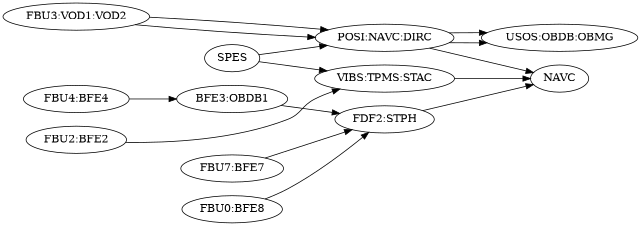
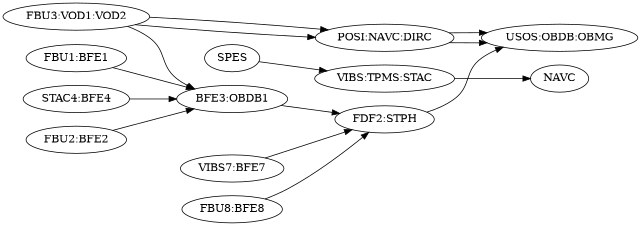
edge "SPES" -> "POSI:NAVC:DIRC": removed
edge "FBU3:VOD1:VOD2" -> "BFE3:OBDB1": added
node "FBU1:BFE1": added
edge "POSI:NAVC:DIRC" -> "NAVC": removed
edge "FDF2:STPH" -> "NAVC": now "FDF2:STPH" -> "USOS:OBDB:OBMG"
node "FBU4:BFE4": label "FBU4:BFE4" -> "STAC4:BFE4"
edge "FBU2:BFE2" -> "VIBS:TPMS:STAC": now "FBU2:BFE2" -> "BFE3:OBDB1"
node "FBU7:BFE7": label "FBU7:BFE7" -> "VIBS7:BFE7"
node "FBU0:BFE8": label "FBU0:BFE8" -> "FBU8:BFE8"
